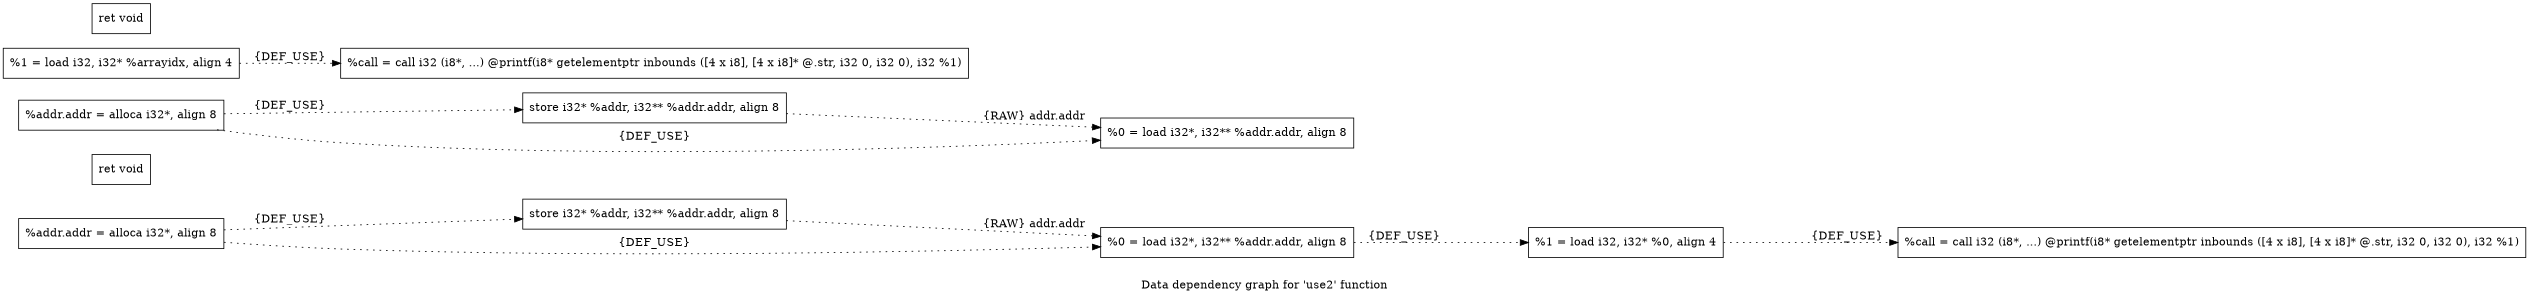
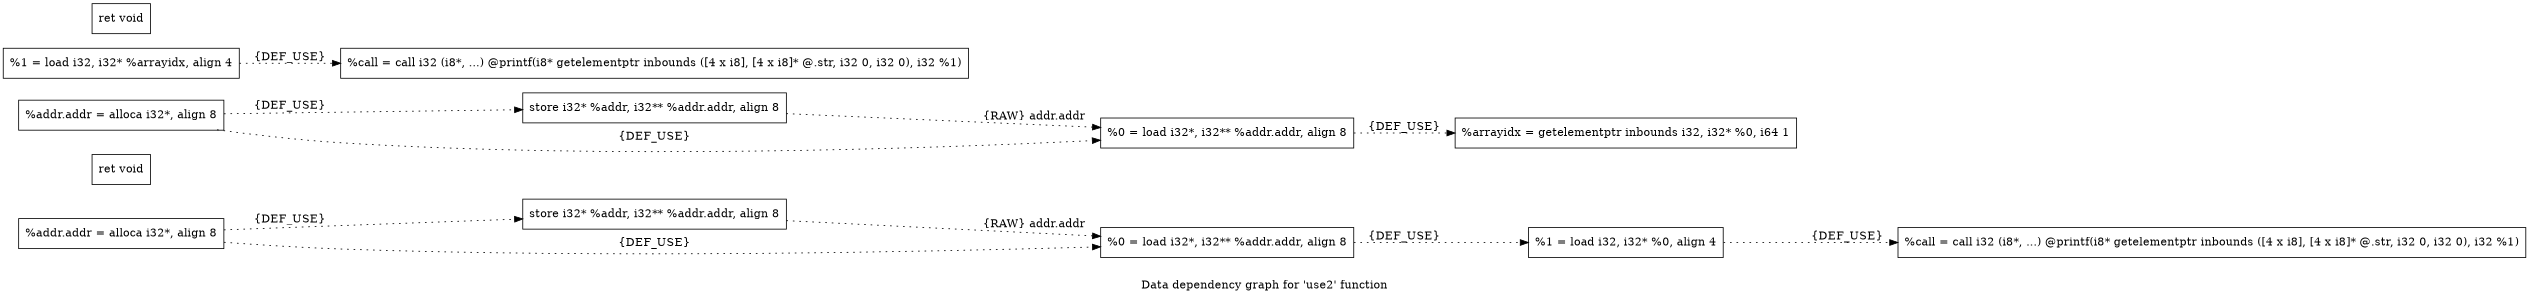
node "%arrayidx = getelementptr inbounds i32, i32* %0, i64 1": added
